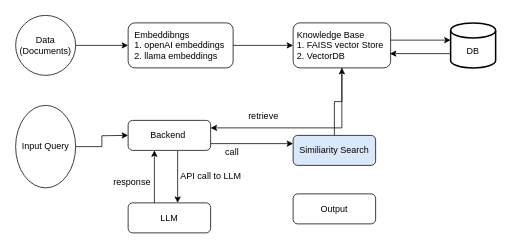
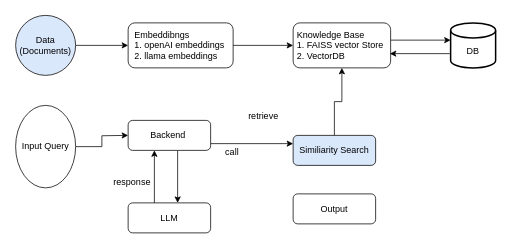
node "Data (Documents)": fillcolor #ffffff -> #dae8fc
edge "Knowledge Base 1. FAISS vector Store 2. VectorDB" -> "Backend": removed
node "API call to LLM": removed
